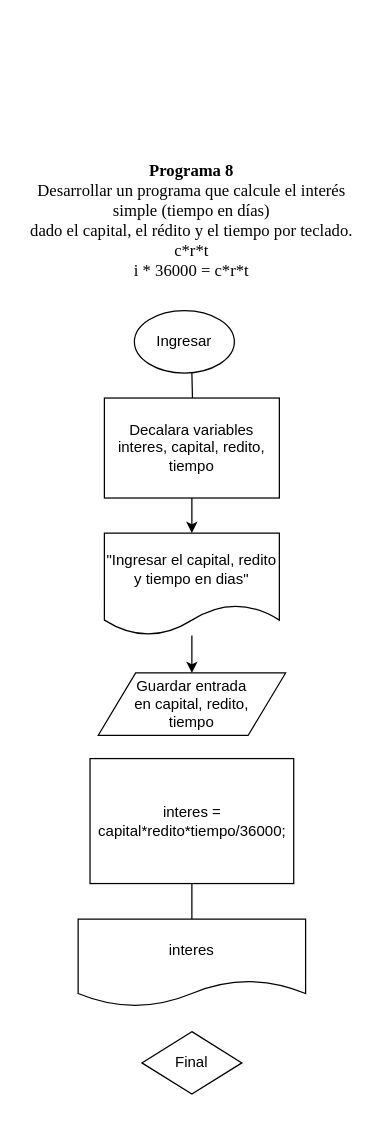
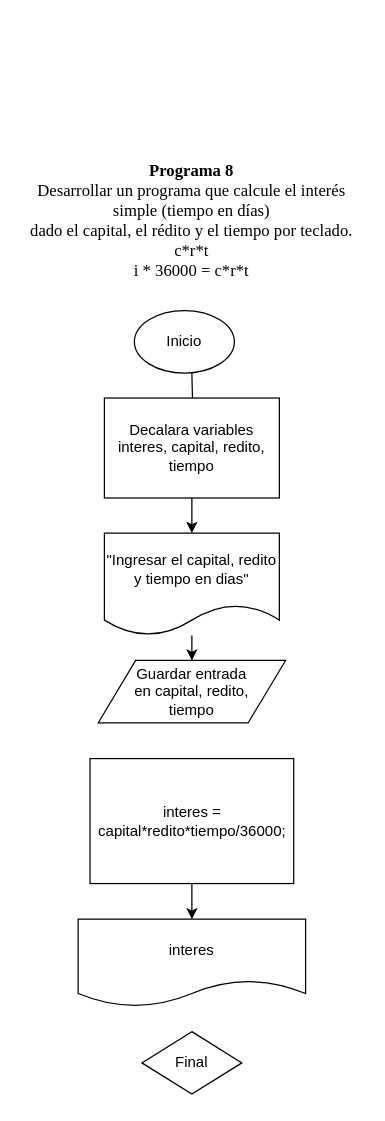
node "Ingresar": label "Ingresar" -> "Inicio"
node "Guardar entrada en capital, redito, tiempo": moved (192, 704) -> (192, 692)
edge "interes = capital*redito*tiempo/36000;" -- "interes": arrowhead none -> classic
